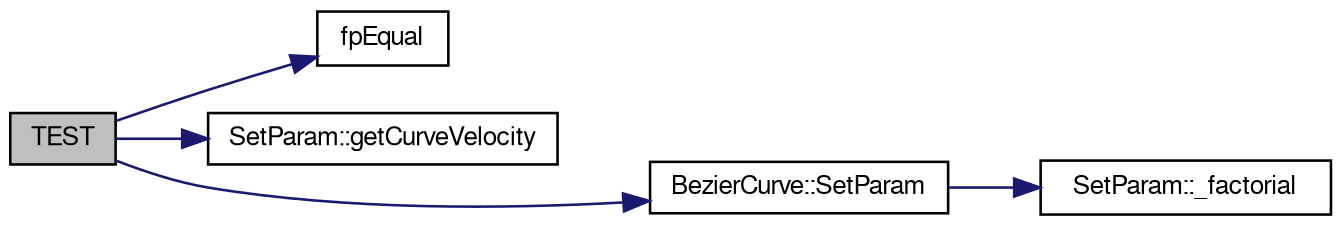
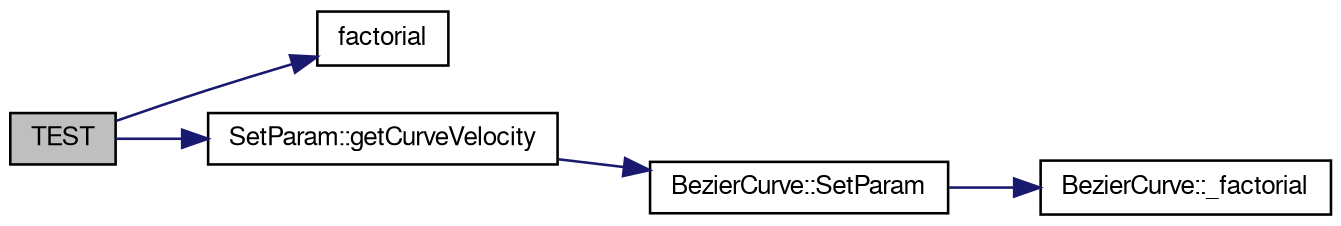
node "fpEqual": label "fpEqual" -> "factorial"
node "SetParam::_factorial": label "SetParam::_factorial" -> "BezierCurve::_factorial"
edge "TEST" -> "BezierCurve::SetParam": now "SetParam::getCurveVelocity" -> "BezierCurve::SetParam"
